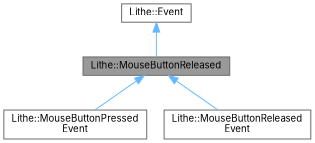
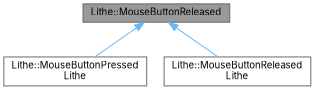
node "Lithe::Event": removed
node "Lithe::MouseButtonPressed Event": label "Lithe::MouseButtonPressed Event" -> "Lithe::MouseButtonPressed Lithe"
node "Lithe::MouseButtonReleased Event": label "Lithe::MouseButtonReleased Event" -> "Lithe::MouseButtonReleased Lithe"
